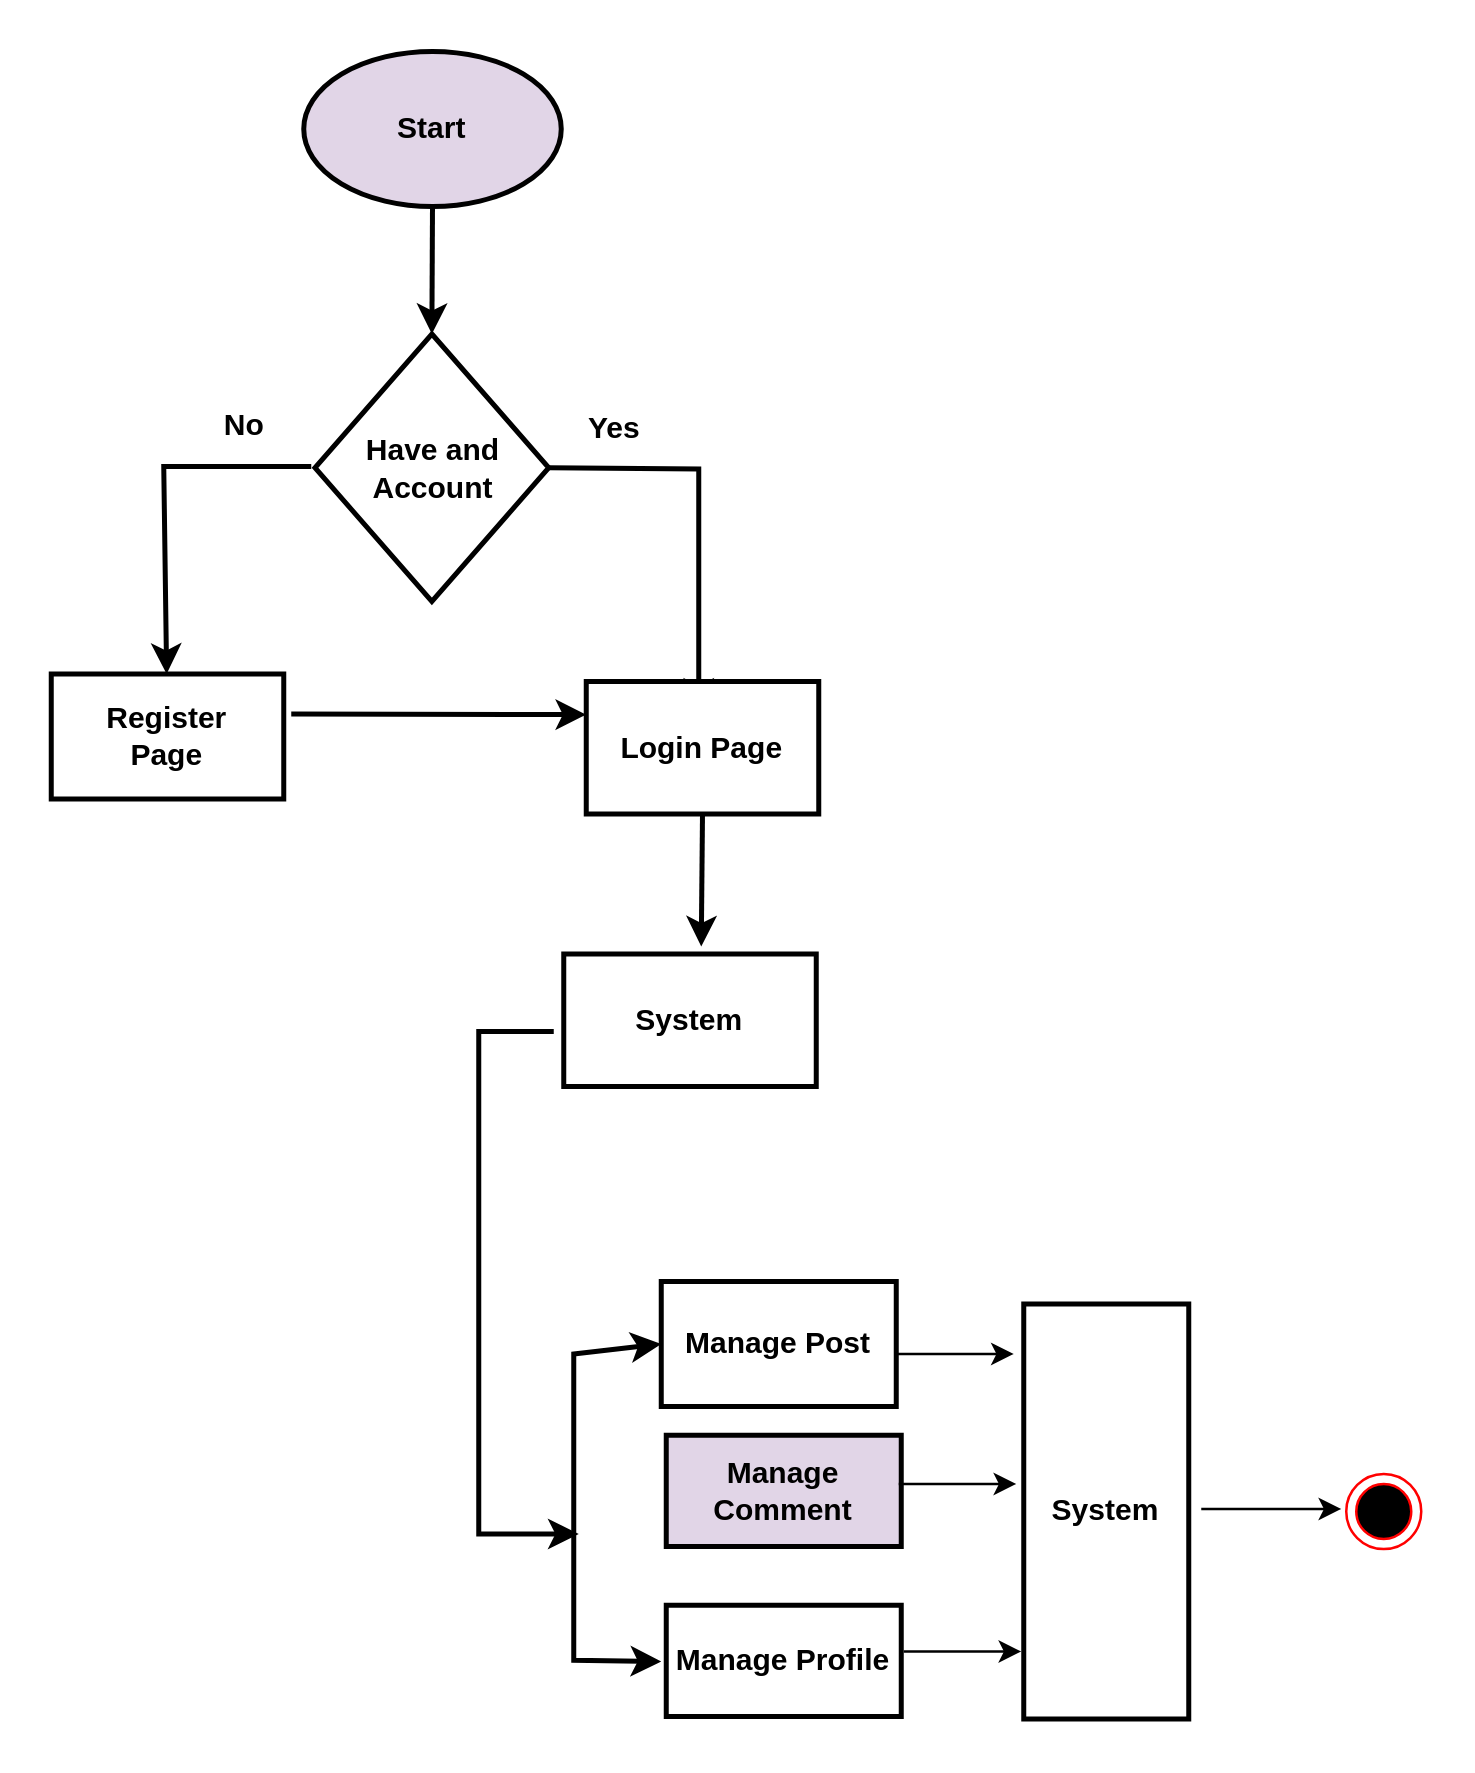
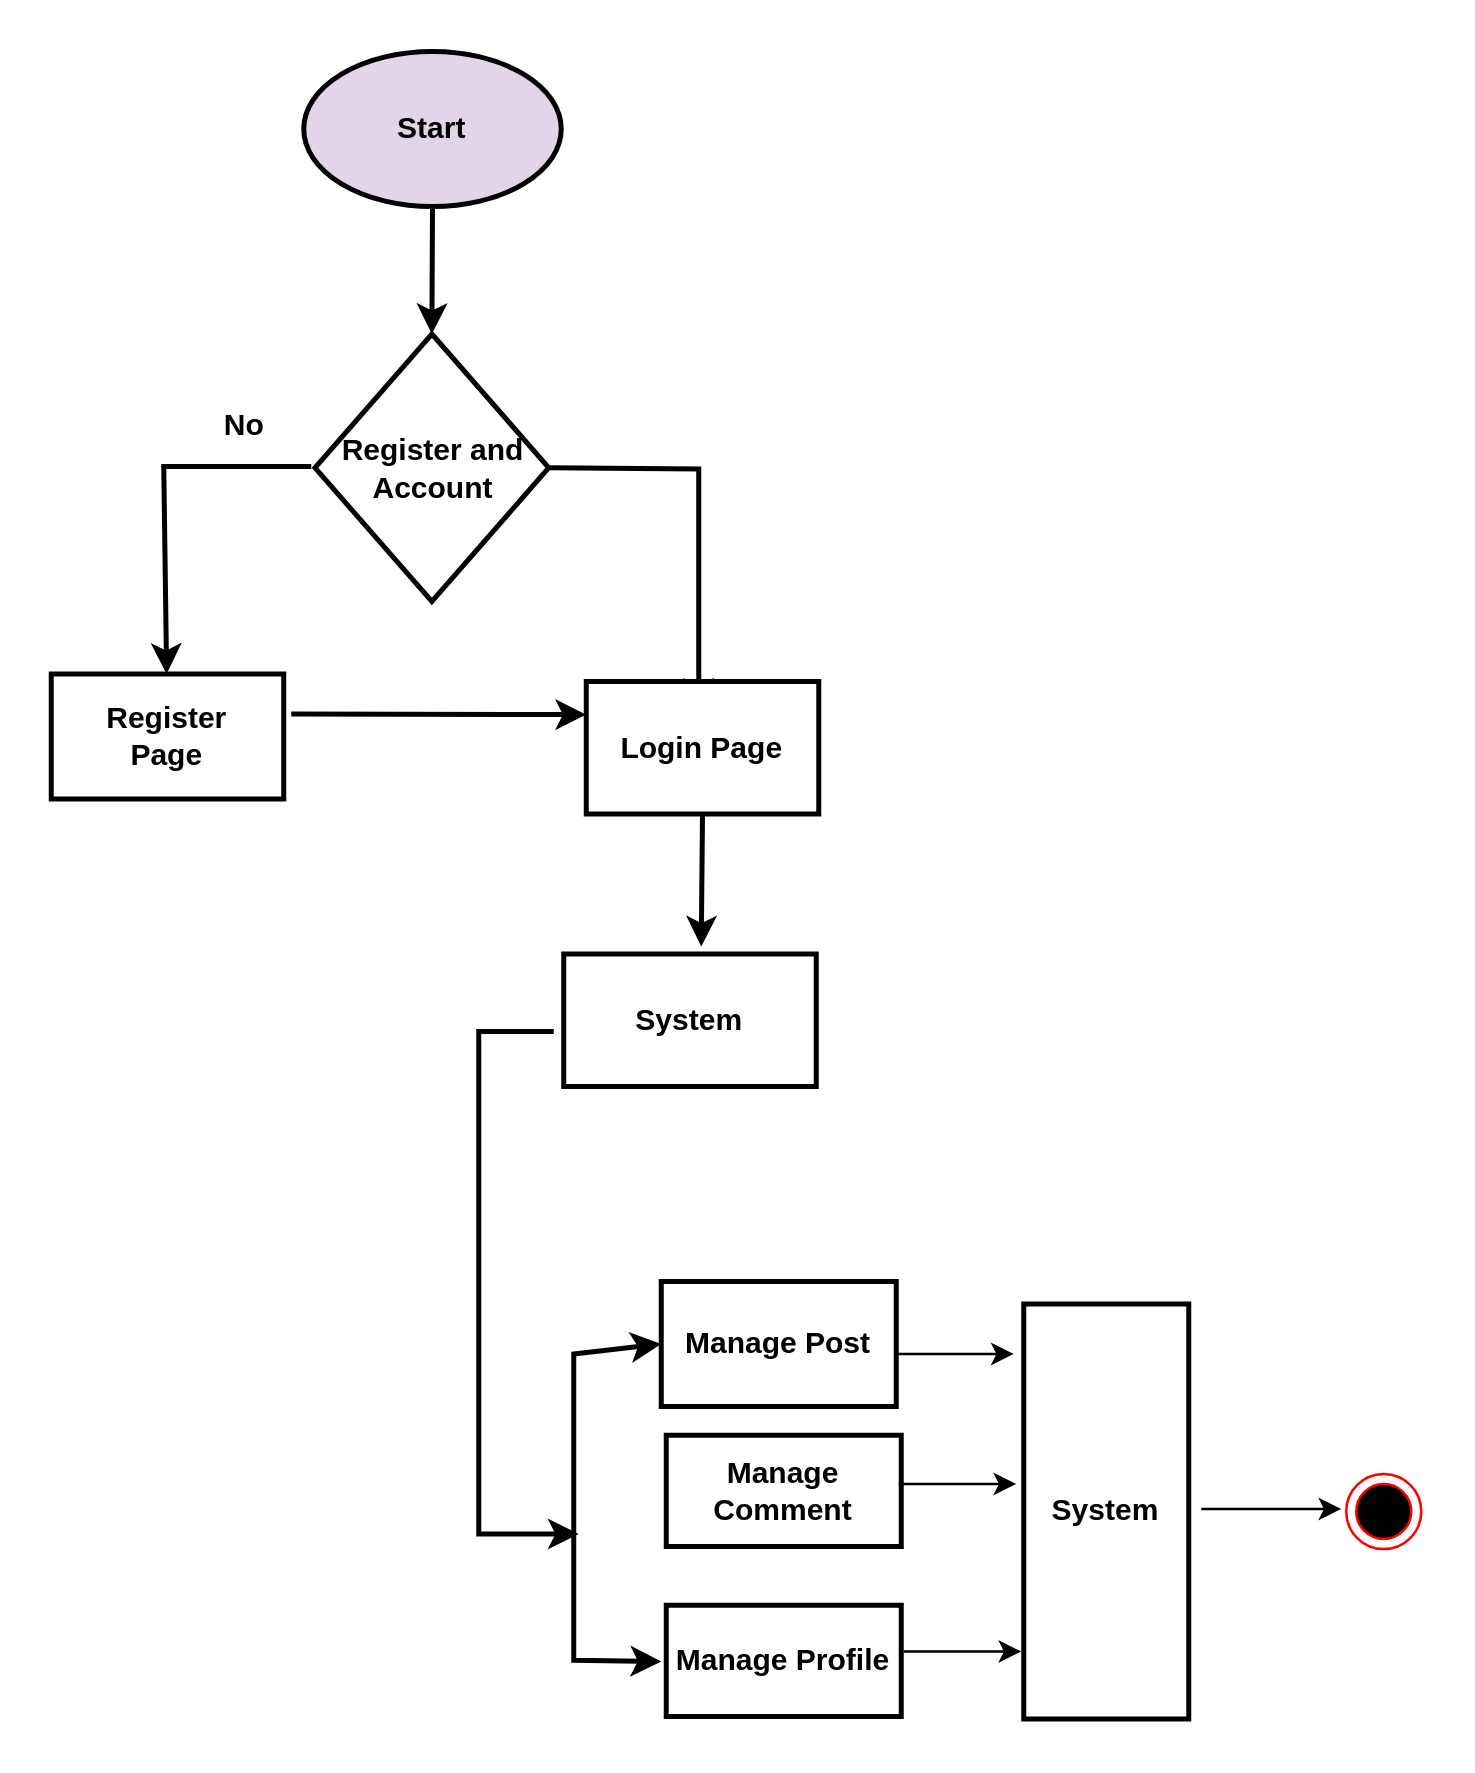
node "Yes": removed
node "Have and Account": label "Have and Account" -> "Register and Account"
node "Manage Comment": fillcolor #e1d5e7 -> #ffffff
